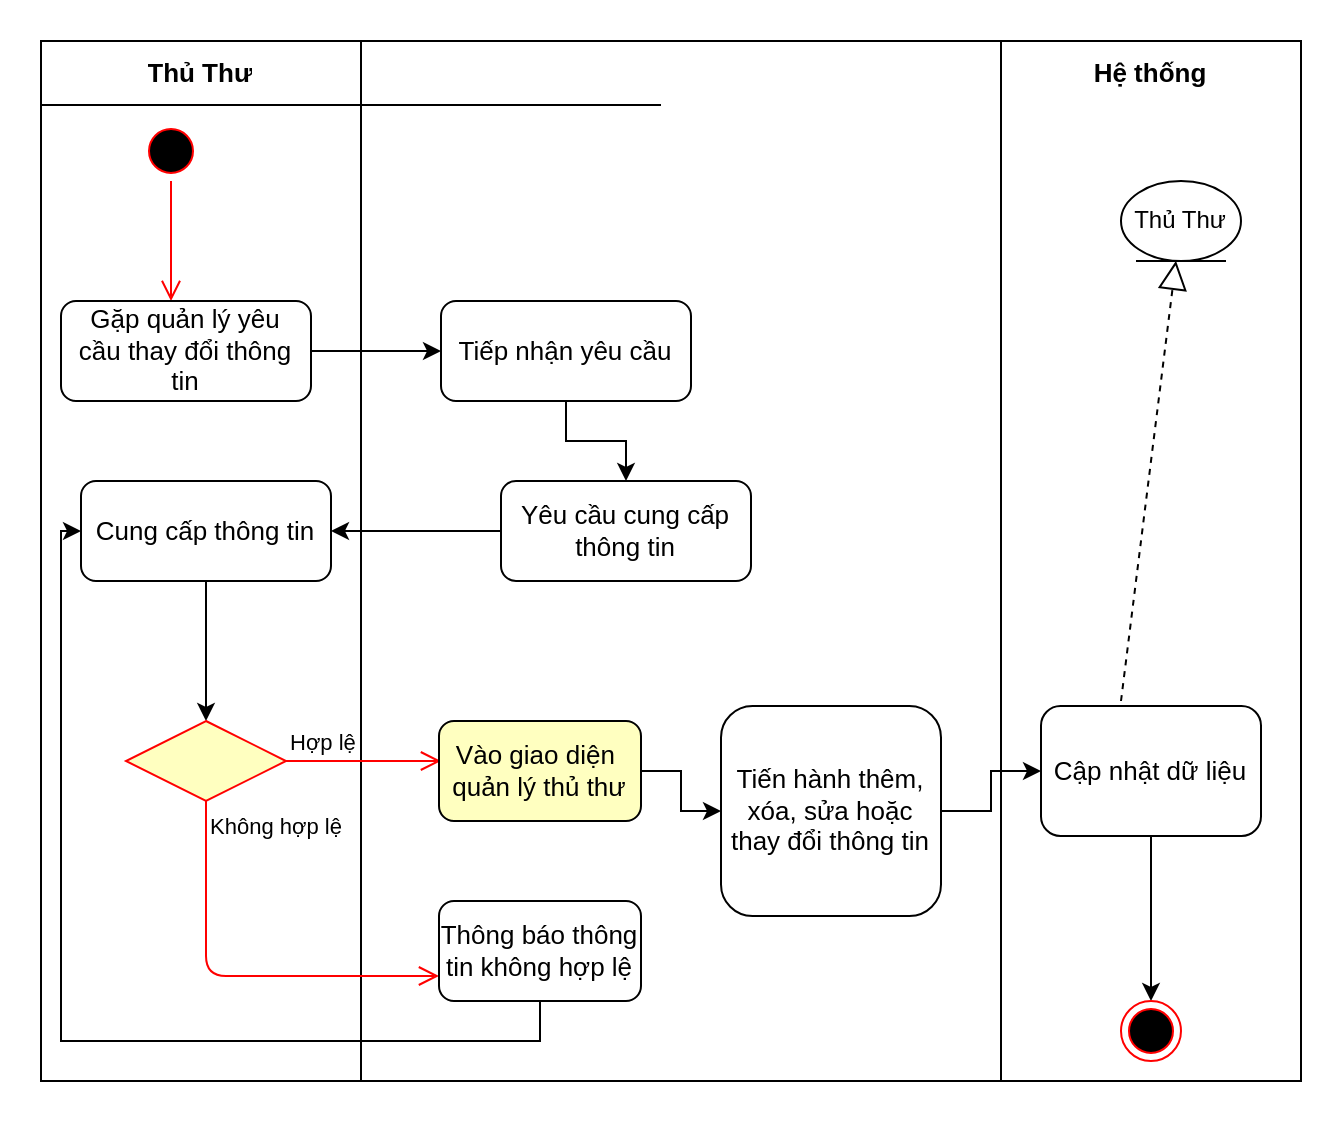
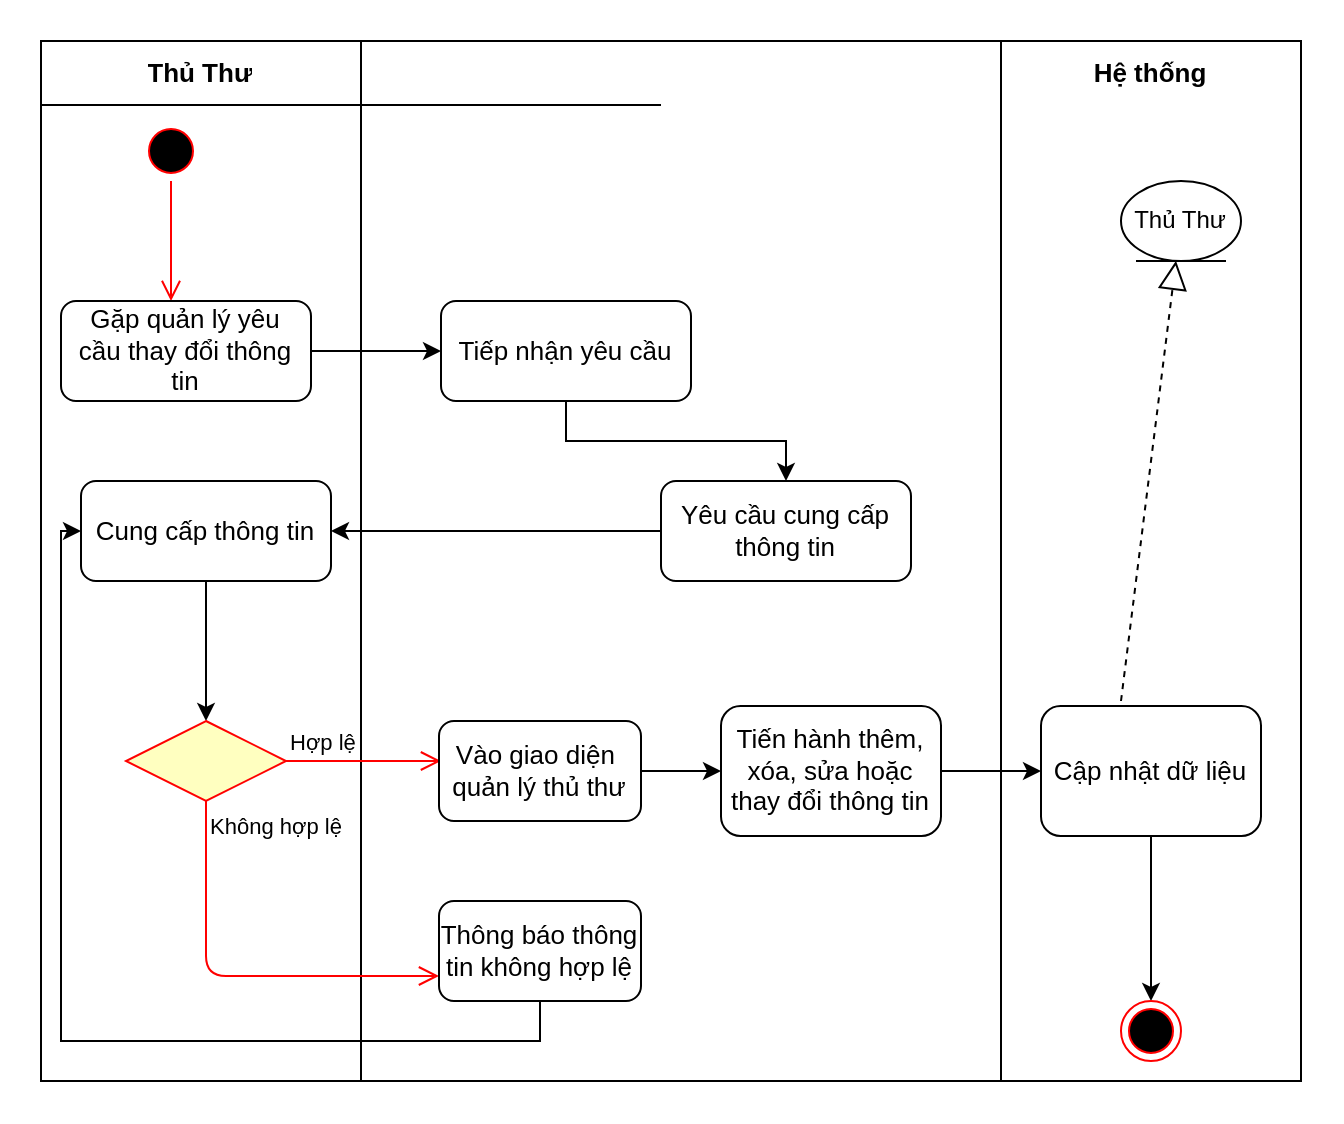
node "Yêu cầu cung cấp thông tin": moved (626, 531) -> (786, 531)
node "Vào giao diện quản lý thủ thư": fillcolor #ffffc0 -> #ffffff
node "Tiến hành thêm, xóa, sửa hoặc thay đổi thông tin": size 220x210 -> 220x130
